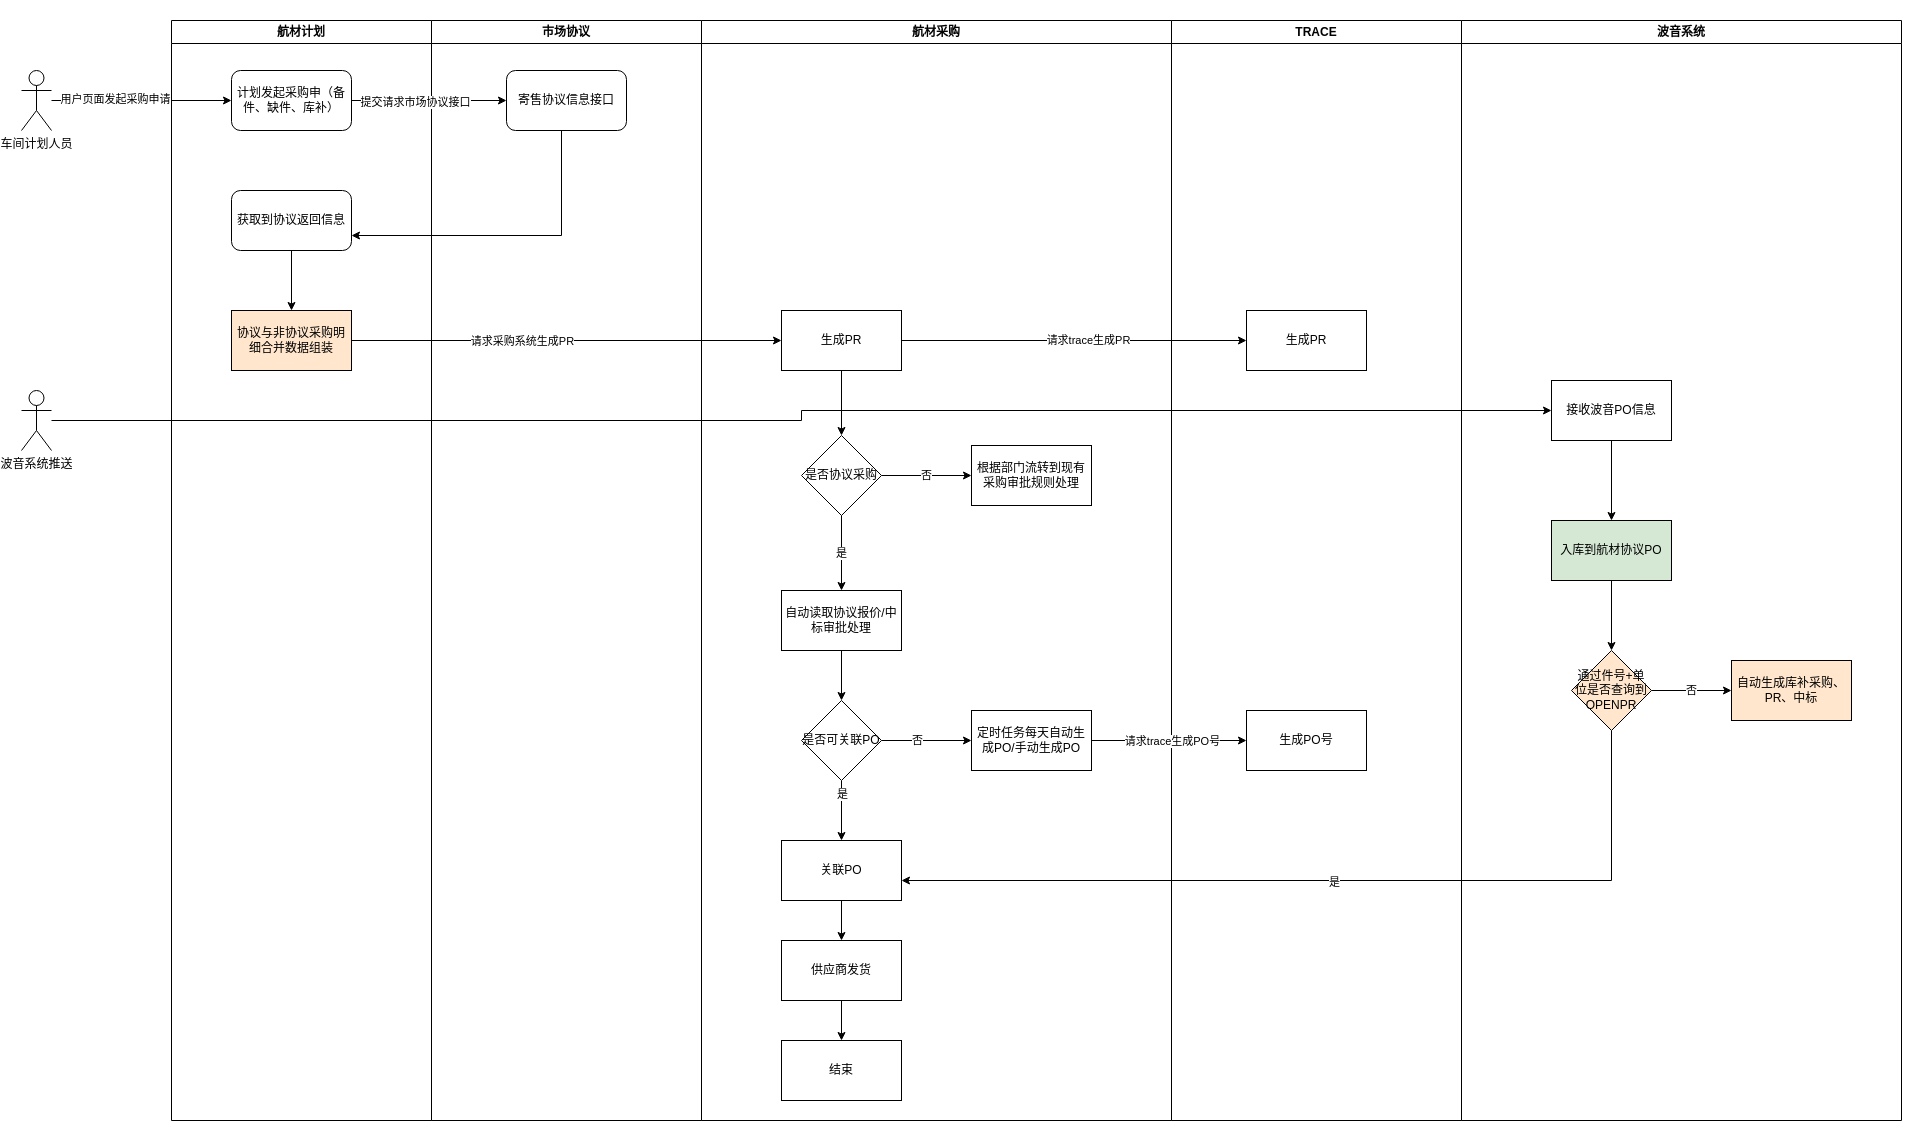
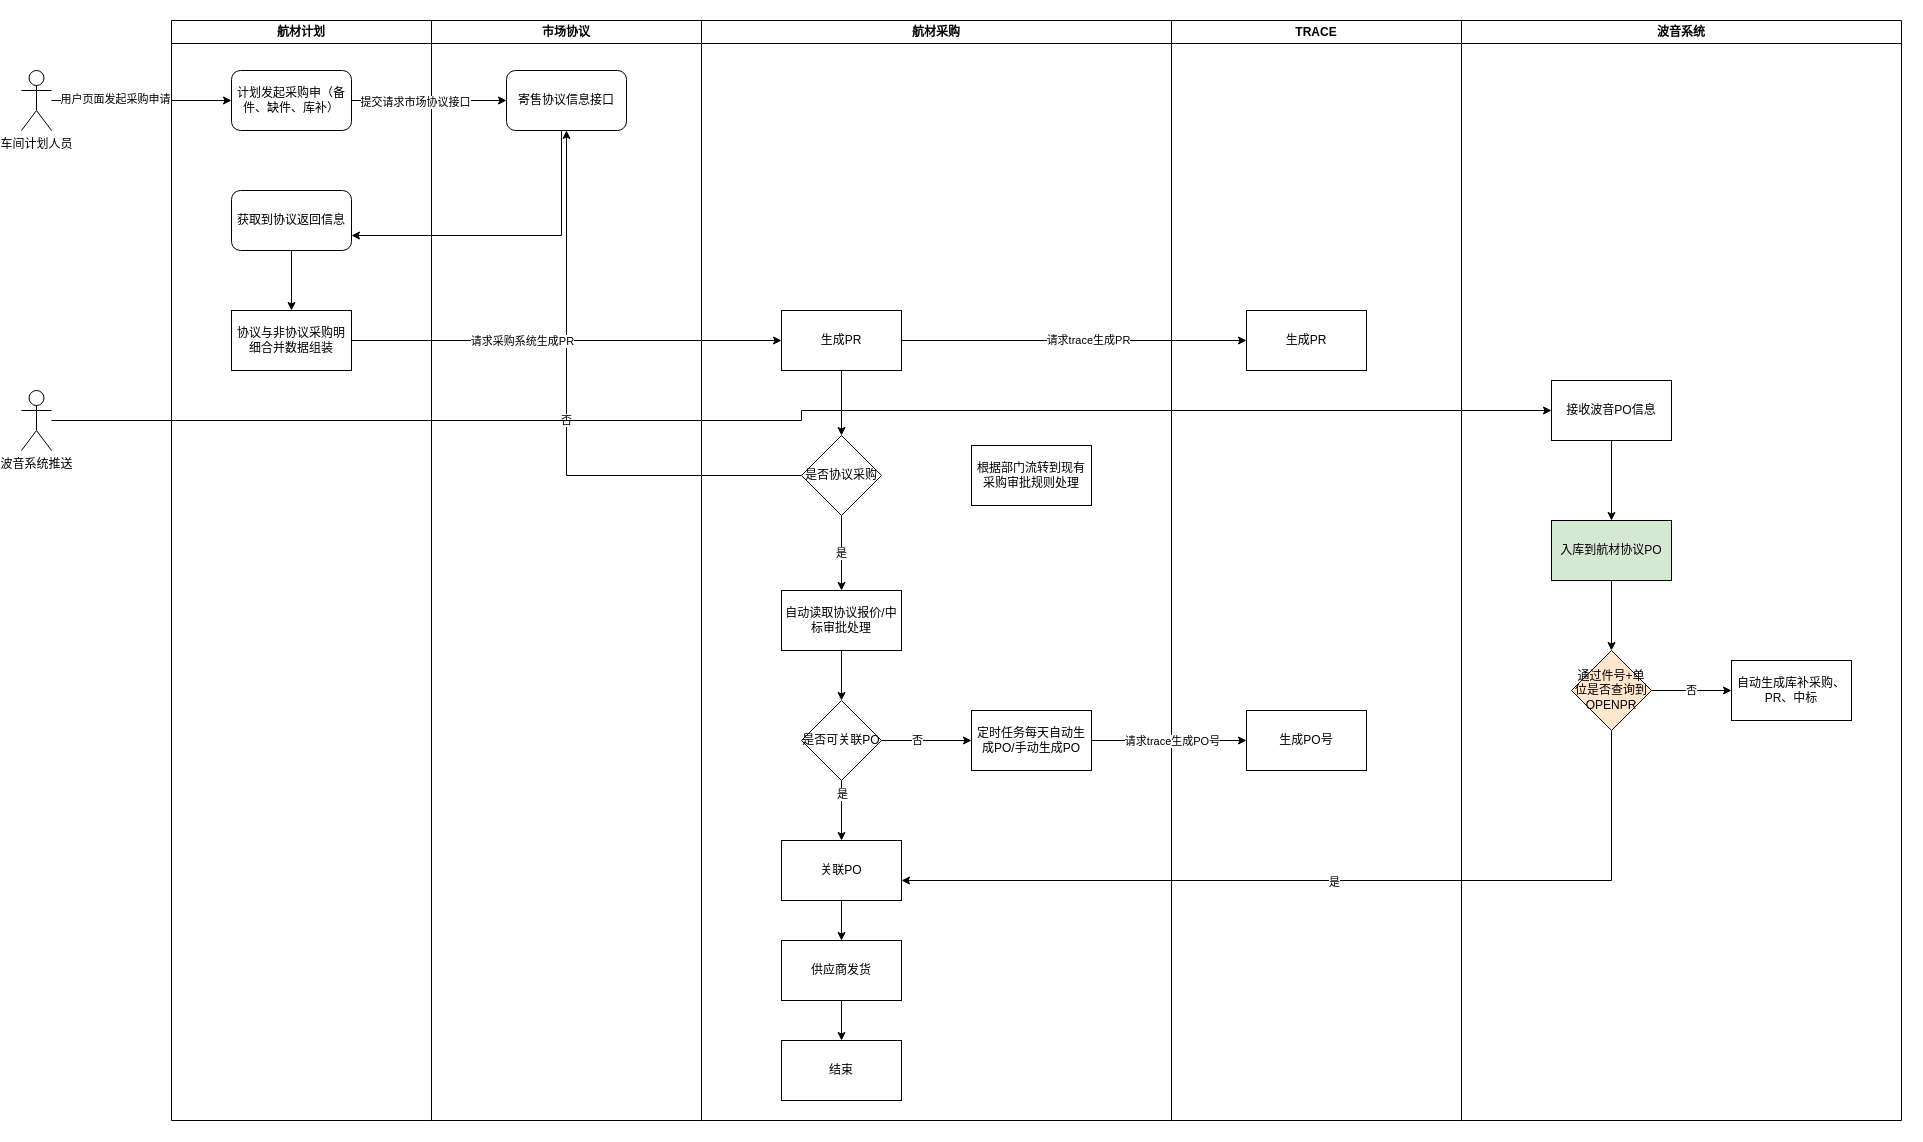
node "协议与非协议采购明细合并数据组装": fillcolor #ffe6cc -> #ffffff
edge "是否协议采购" -> "根据部门流转到现有采购审批规则处理": now "是否协议采购" -> "寄售协议信息接口"
node "自动生成库补采购、PR、中标": fillcolor #ffe6cc -> #ffffff
